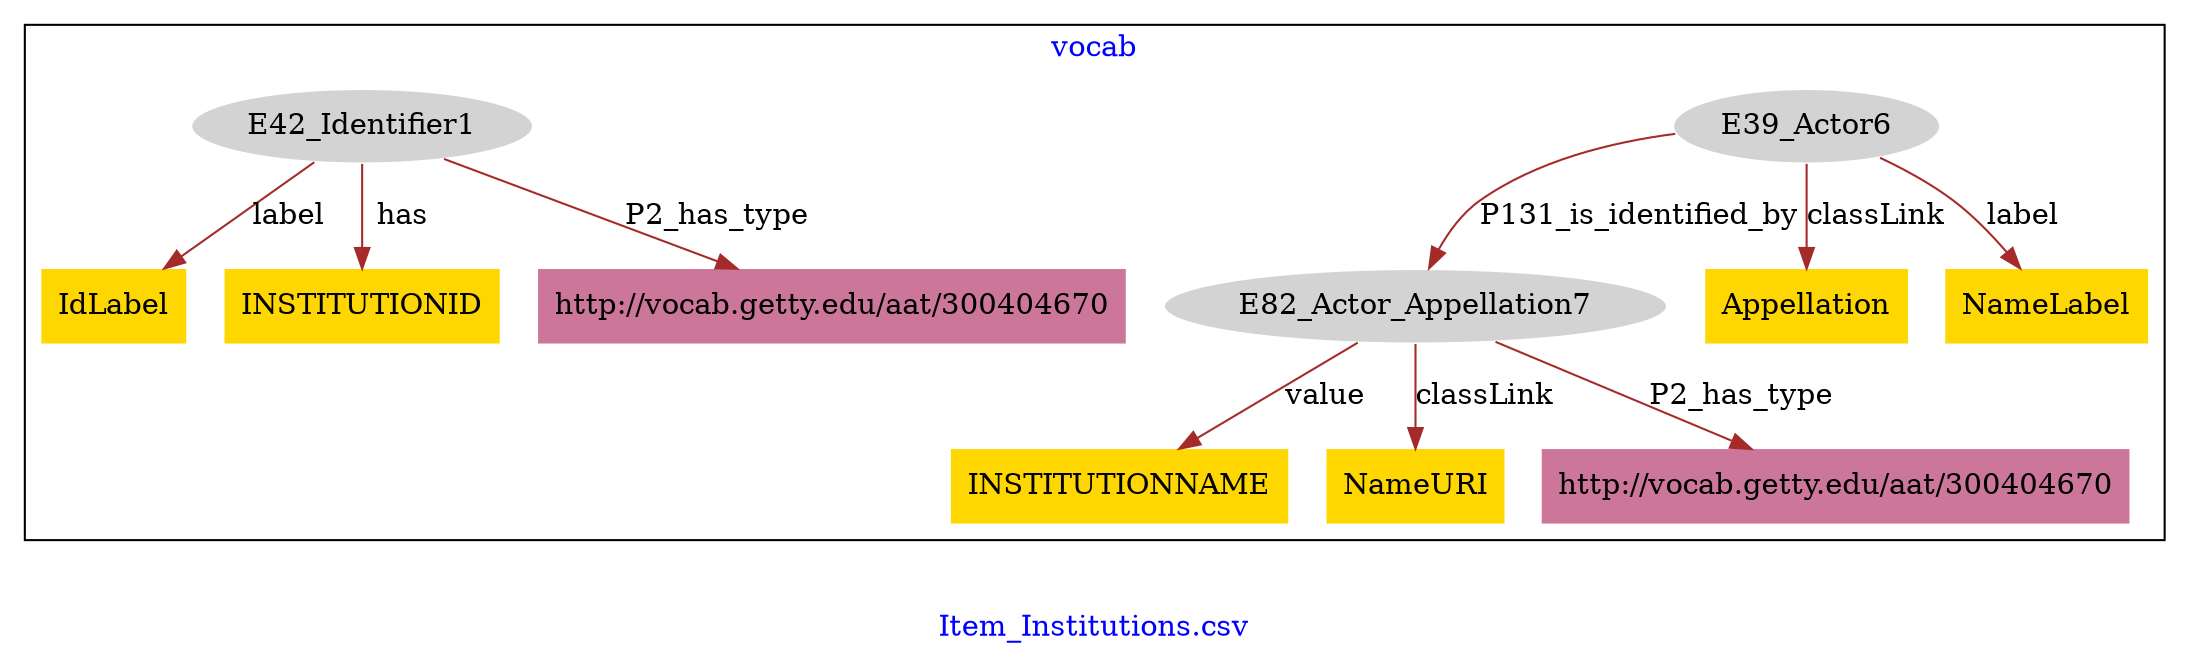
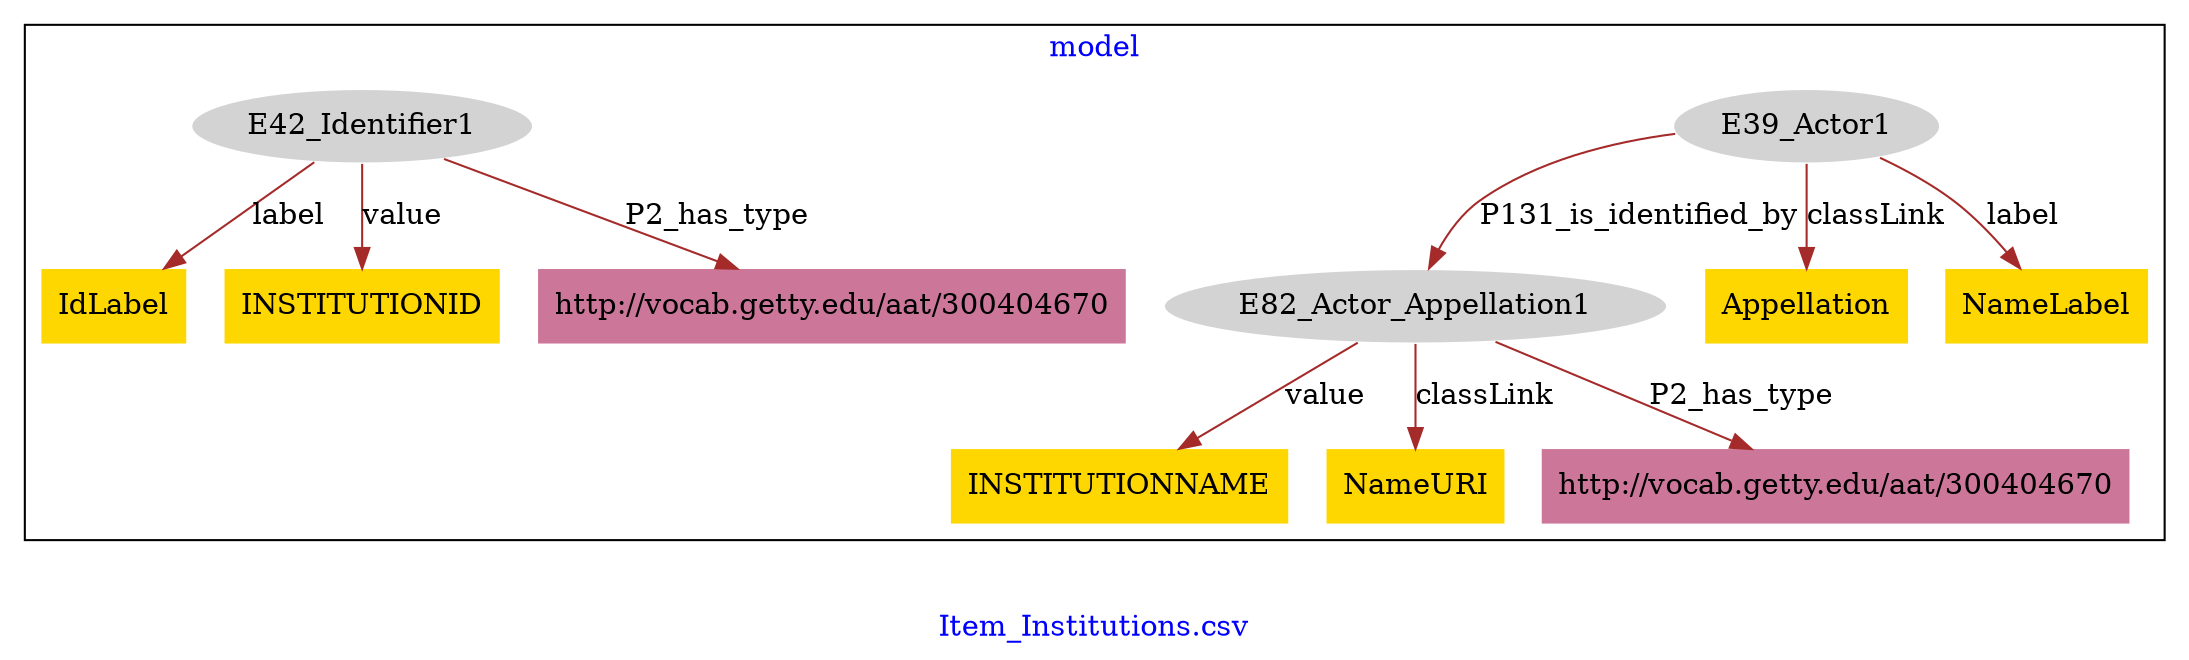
cluster "vocab": label "vocab" -> "model"
node "E39_Actor6": label "E39_Actor6" -> "E39_Actor1"
edge "E42_Identifier1" -> "INSTITUTIONID": label "has" -> "value"
node "E82_Actor_Appellation7": label "E82_Actor_Appellation7" -> "E82_Actor_Appellation1"
